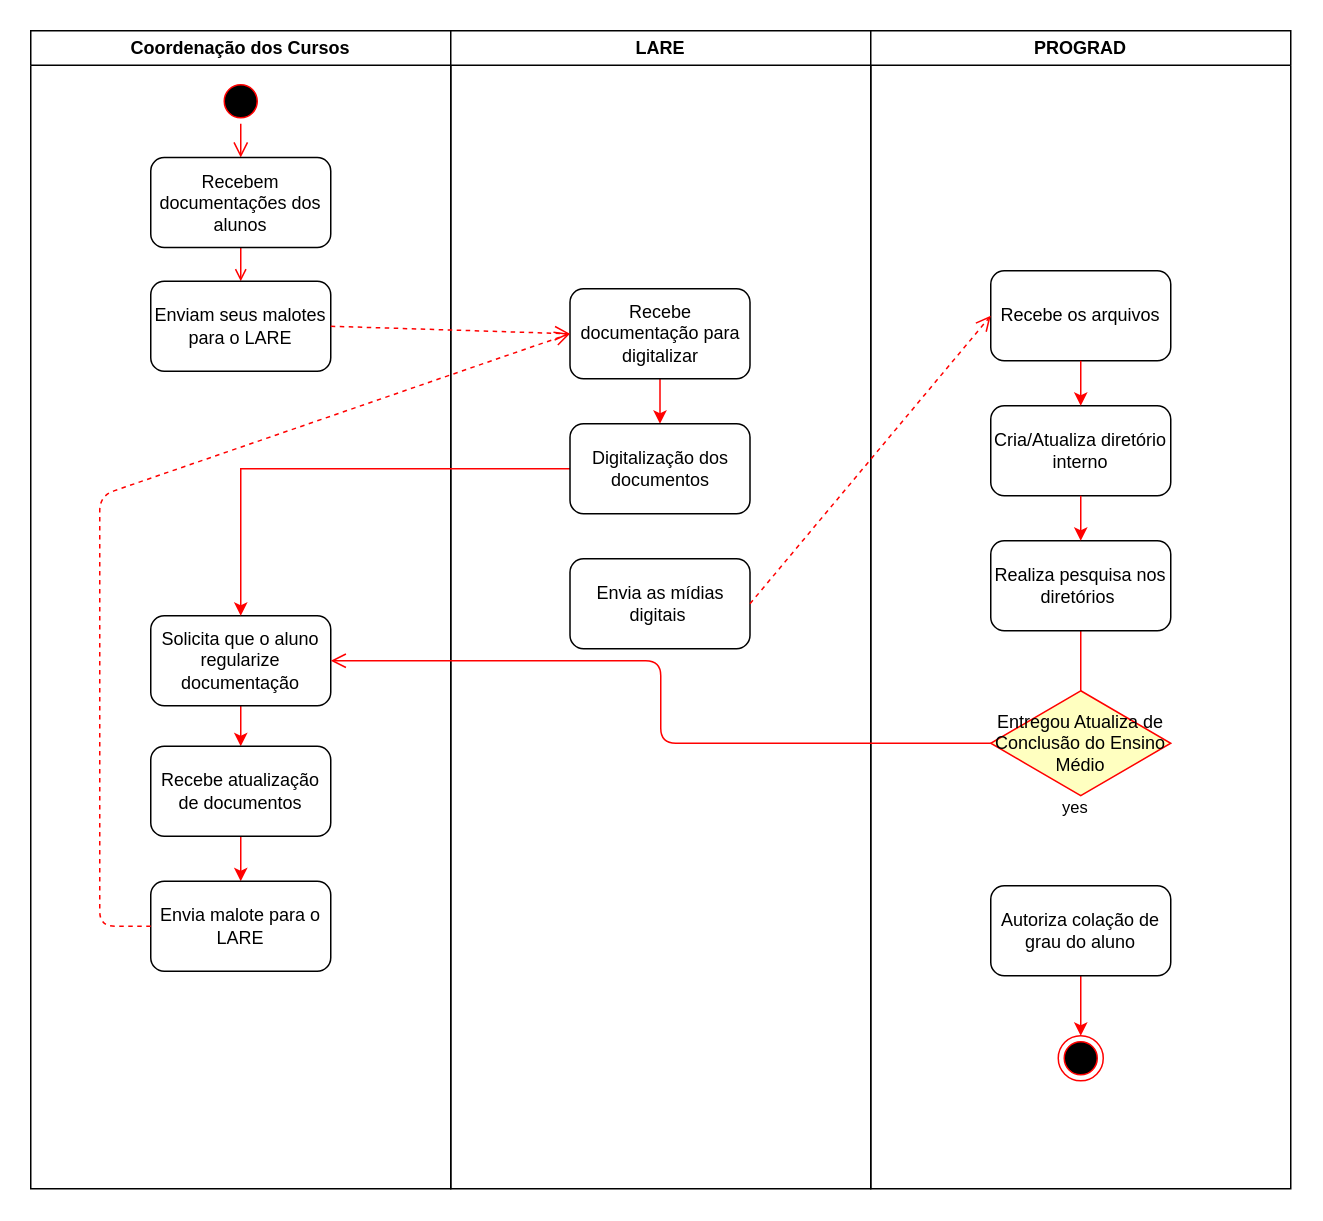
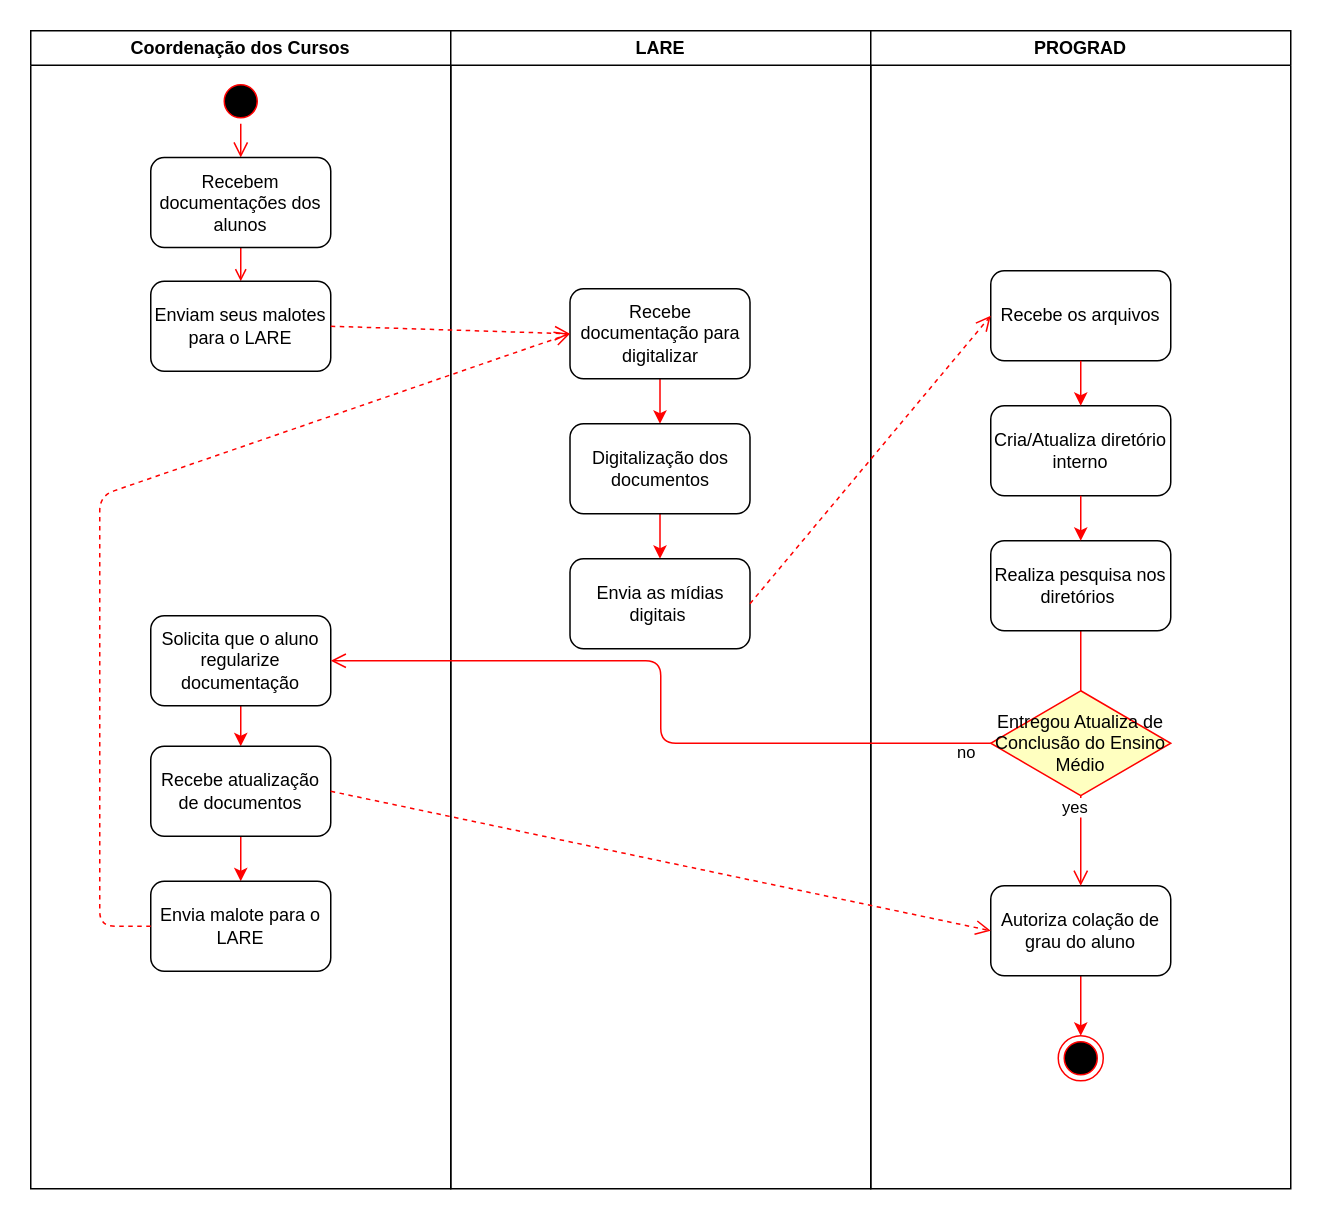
edge "Digitalização dos documentos" -> "Solicita que o aluno regularize documentação": now "Digitalização dos documentos" -> "Envia as mídias digitais"
edge "Entregou Atualiza de Conclusão do Ensino Médio" -> "Autoriza colação de grau do aluno": added, label "no"
edge "Recebe atualização de documentos" -> "Autoriza colação de grau do aluno": added
